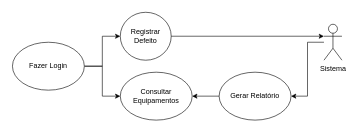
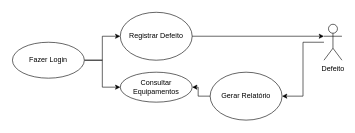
node "Registrar Defeito": size 51x48 -> 72x48
node "Fazer Login": size 72x48 -> 72x36
node "Sistema": label "Sistema" -> "Defeito"
node "Consultar Equipamentos": size 72x48 -> 72x30
node "Gerar Relatório": moved (255, 96) -> (246, 96)
